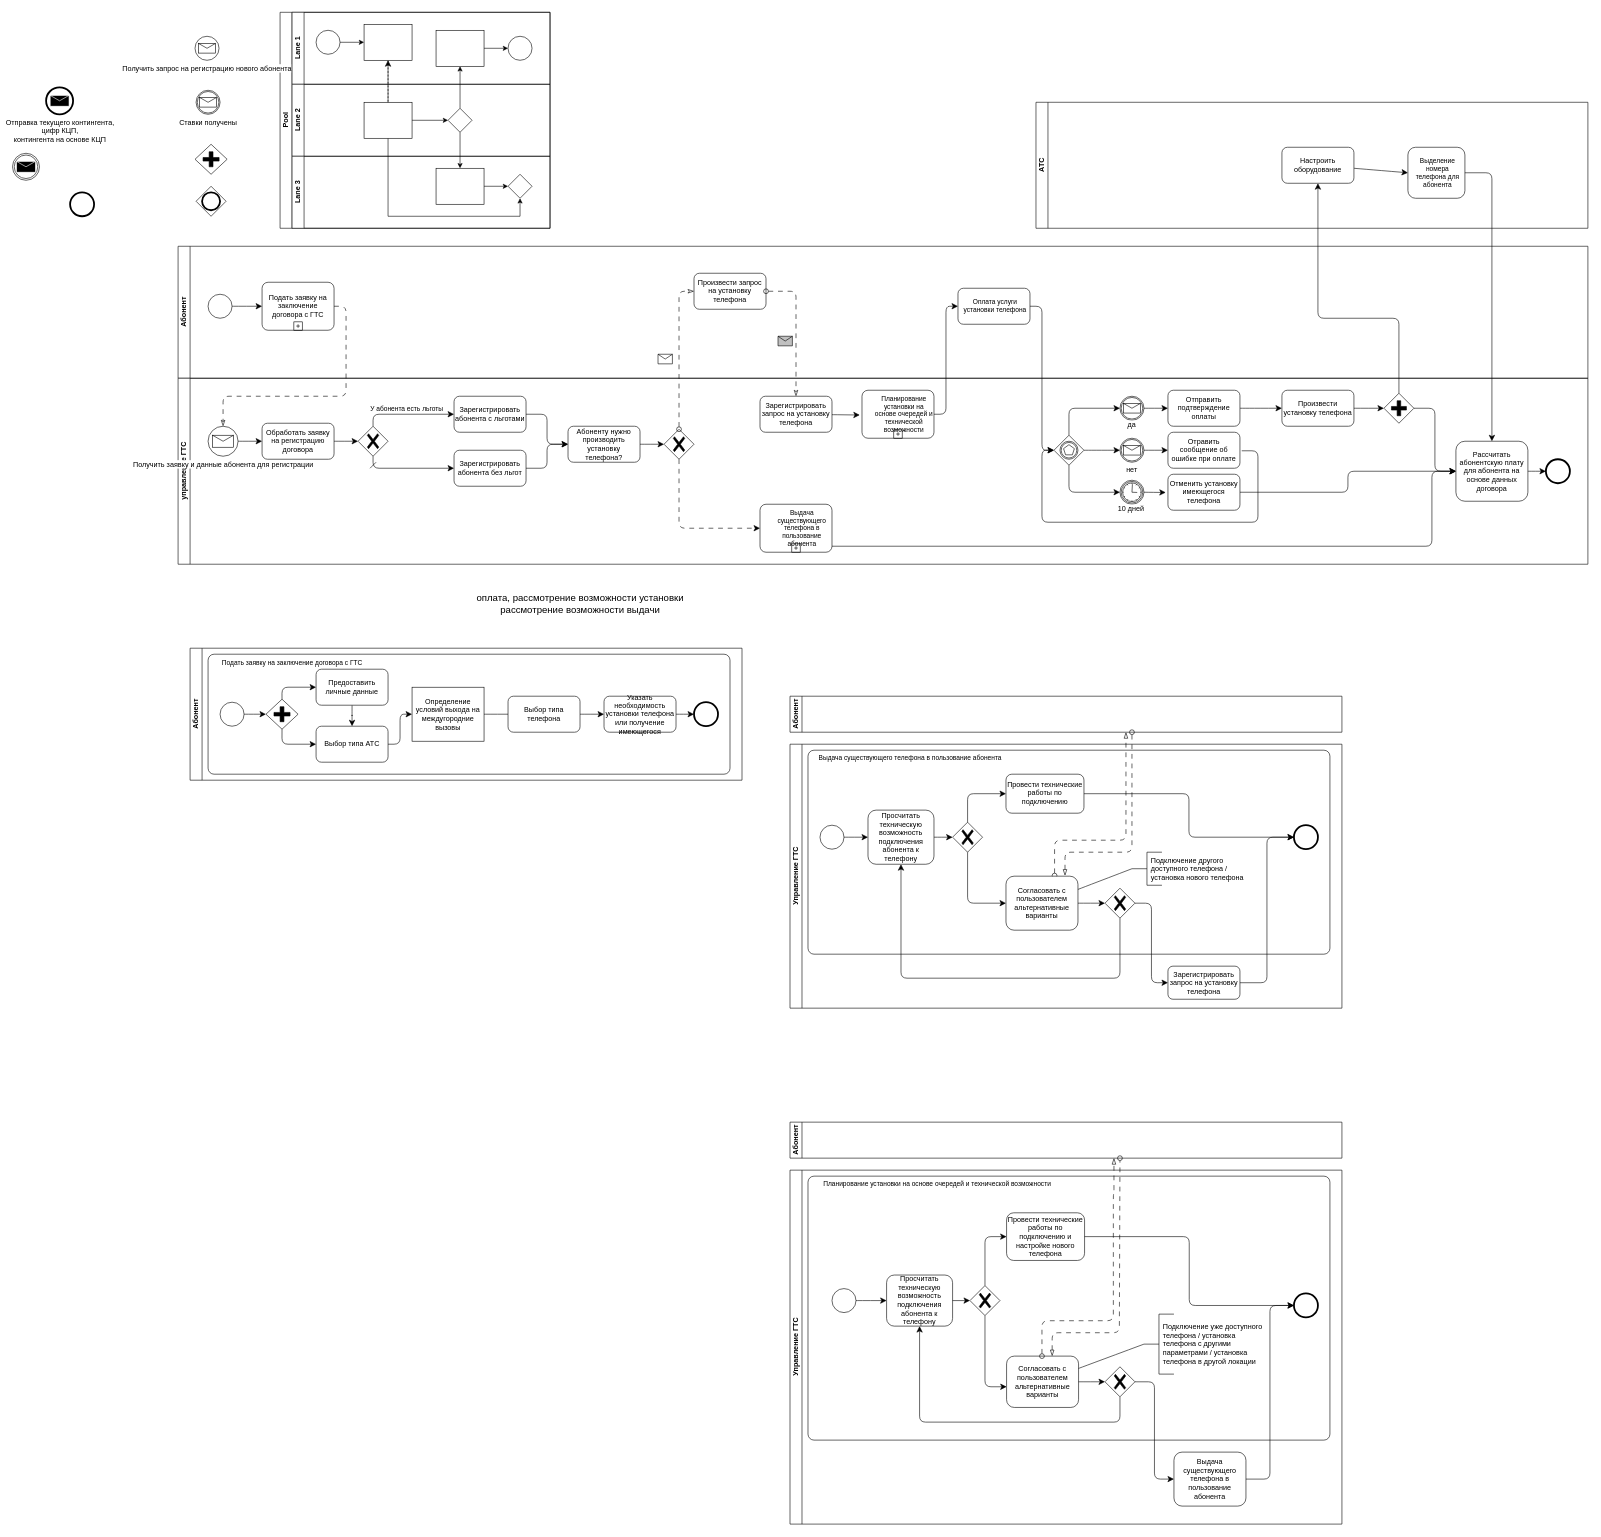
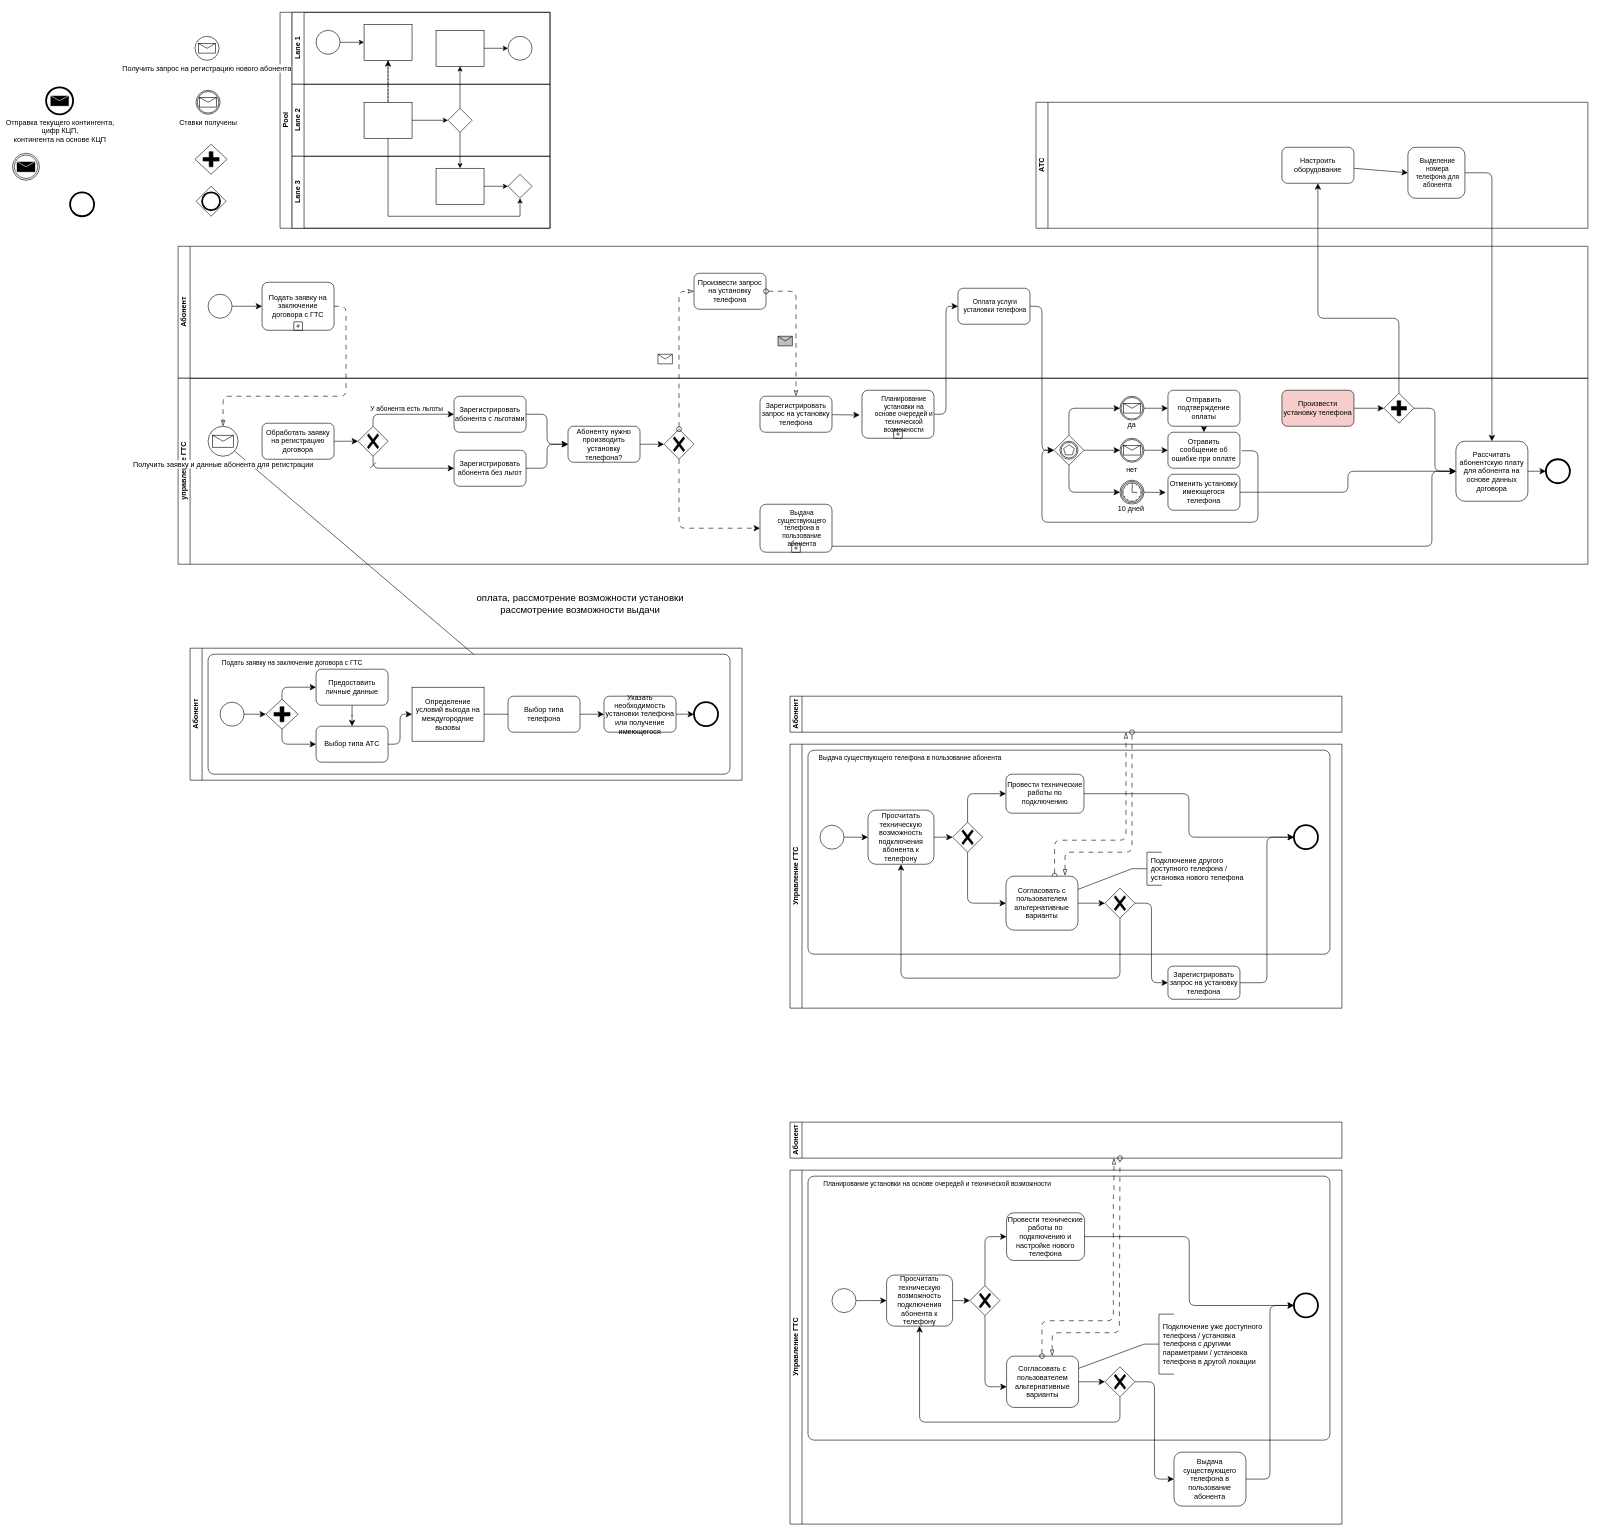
edge "Отправить подтверждение оплаты" -> "Произвести установку телефона": now "Отправить подтверждение оплаты" -> "Отравить сообщение об ошибке при оплате"
node "Произвести установку телефона": fillcolor #ffffff -> #f8cecc
edge "Получить заявку и данные абонента для регистрации" -> "Обработать заявку на регистрацию договора": now "Получить заявку и данные абонента для регистрации" -> "Выбор типа телефона"
